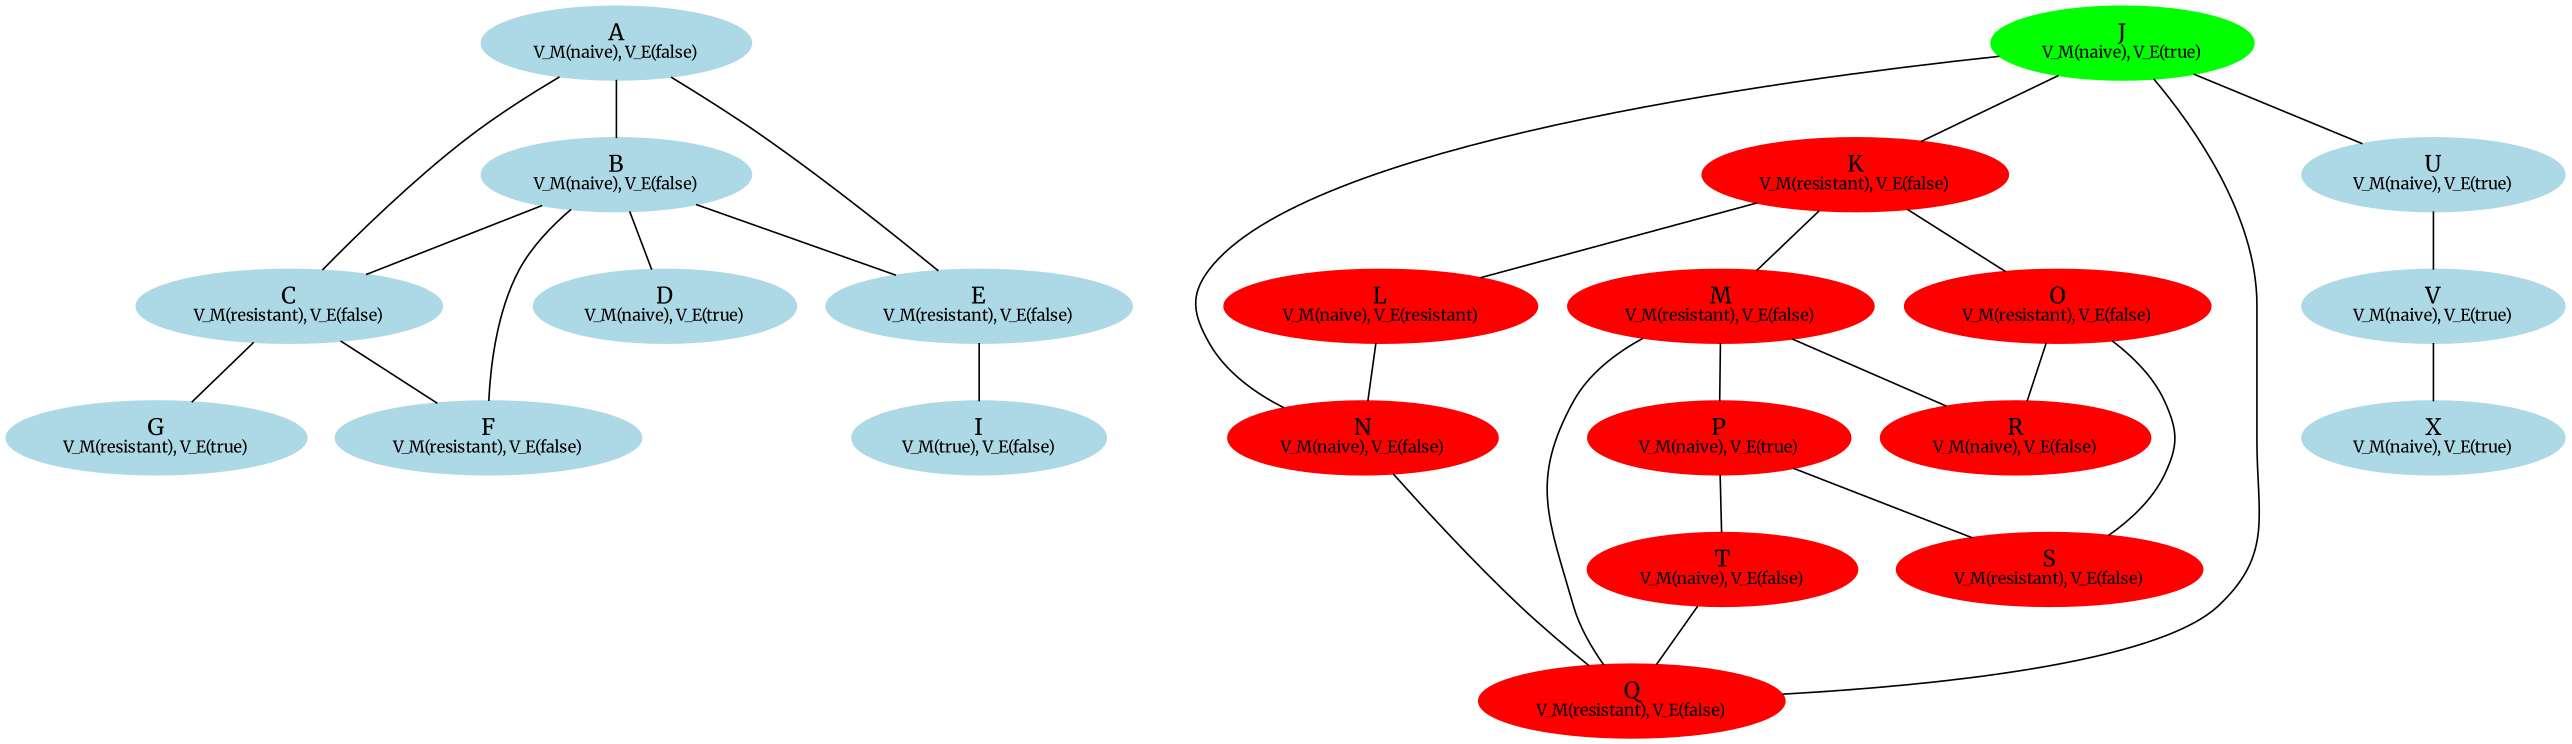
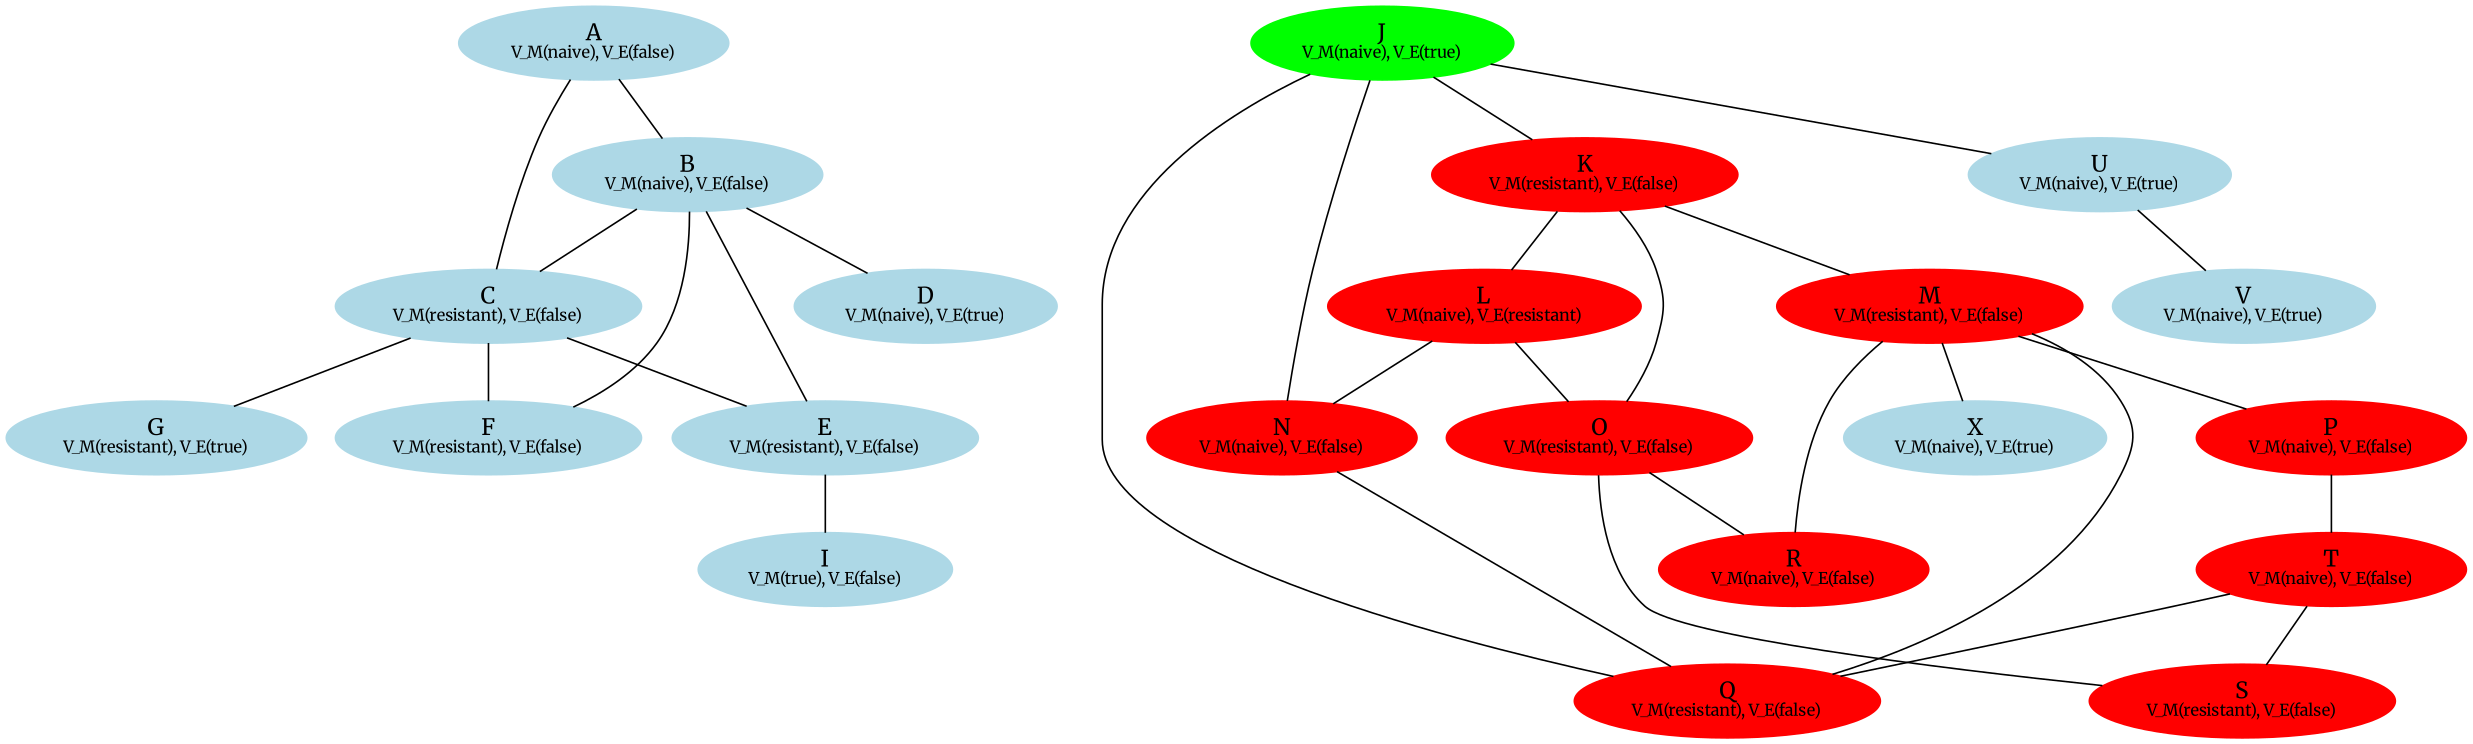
edge "A" -- "E": now "C" -- "E"
edge "L" -- "O": added
edge "V" -- "X": now "M" -- "X"
node "P": text "V_M(naive), V_E(true)" -> "V_M(naive), V_E(false)"
edge "P" -- "S": now "T" -- "S"
